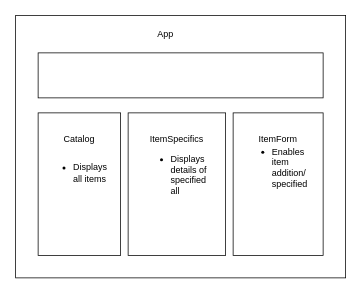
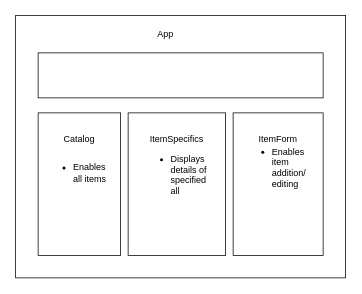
node "Enables item addition/ specified": label "Enables item addition/ specified" -> "Enables item addition/ editing"
node "Displays all items": label "Displays all items" -> "Enables all items"
